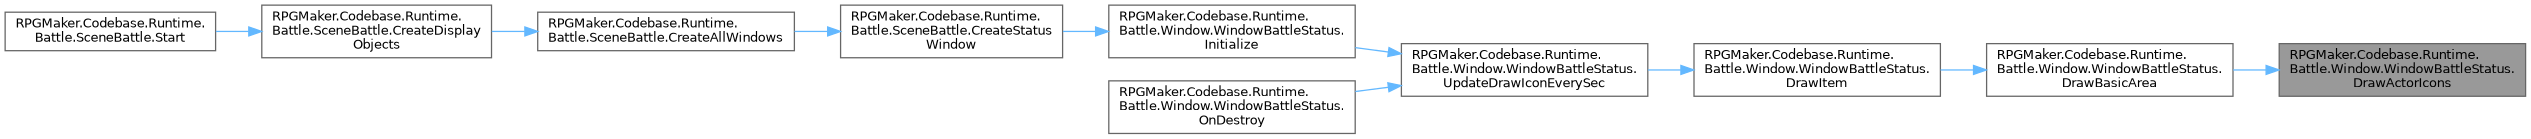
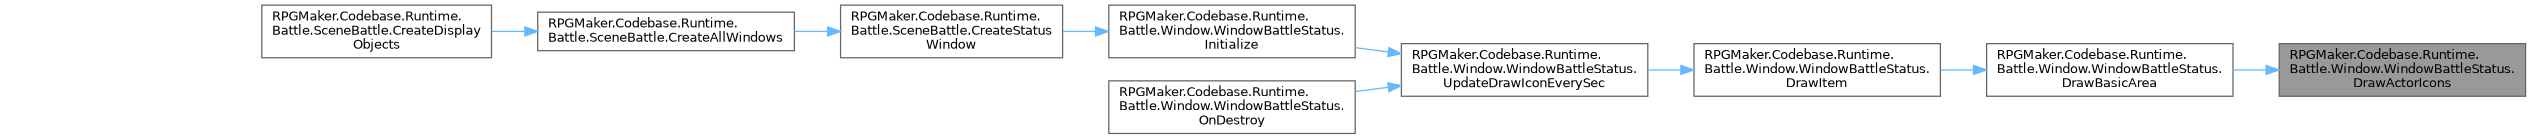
node "RPGMaker.Codebase.Runtime. Battle.SceneBattle.Start": removed
